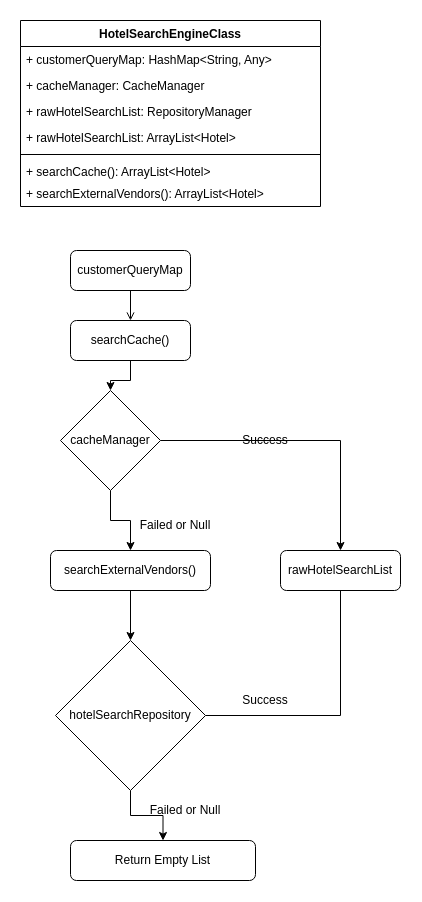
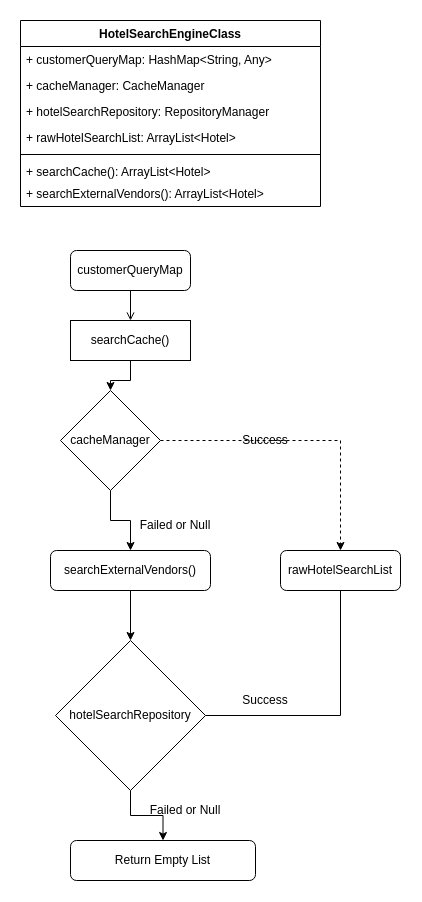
node "+ rawHotelSearchList: RepositoryManager": label "+ rawHotelSearchList: RepositoryManager" -> "+ hotelSearchRepository: RepositoryManager"
node "searchCache()": shape rounded rectangle -> rectangle
edge "cacheManager" -> "rawHotelSearchList": style solid -> dashed
